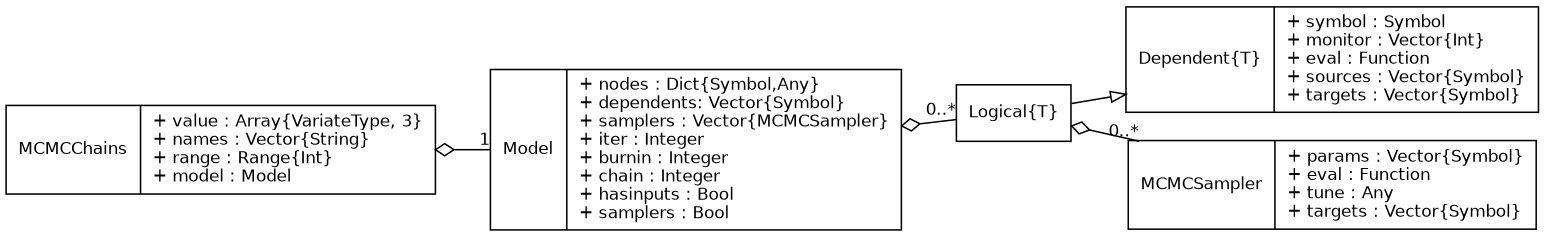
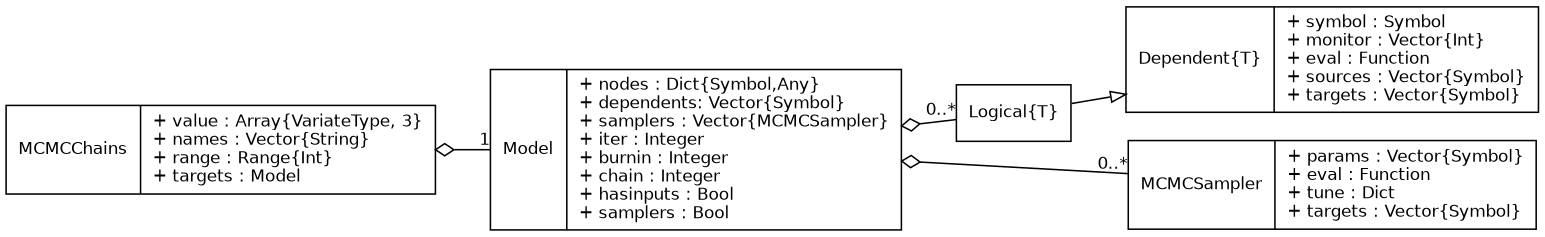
edge "Logical{T}" -- "MCMCSampler": now "Model" -- "MCMCSampler"
node "MCMCChains": text "+ model : Model" -> "+ targets : Model"
node "MCMCSampler": text "+ tune : Any" -> "+ tune : Dict"
